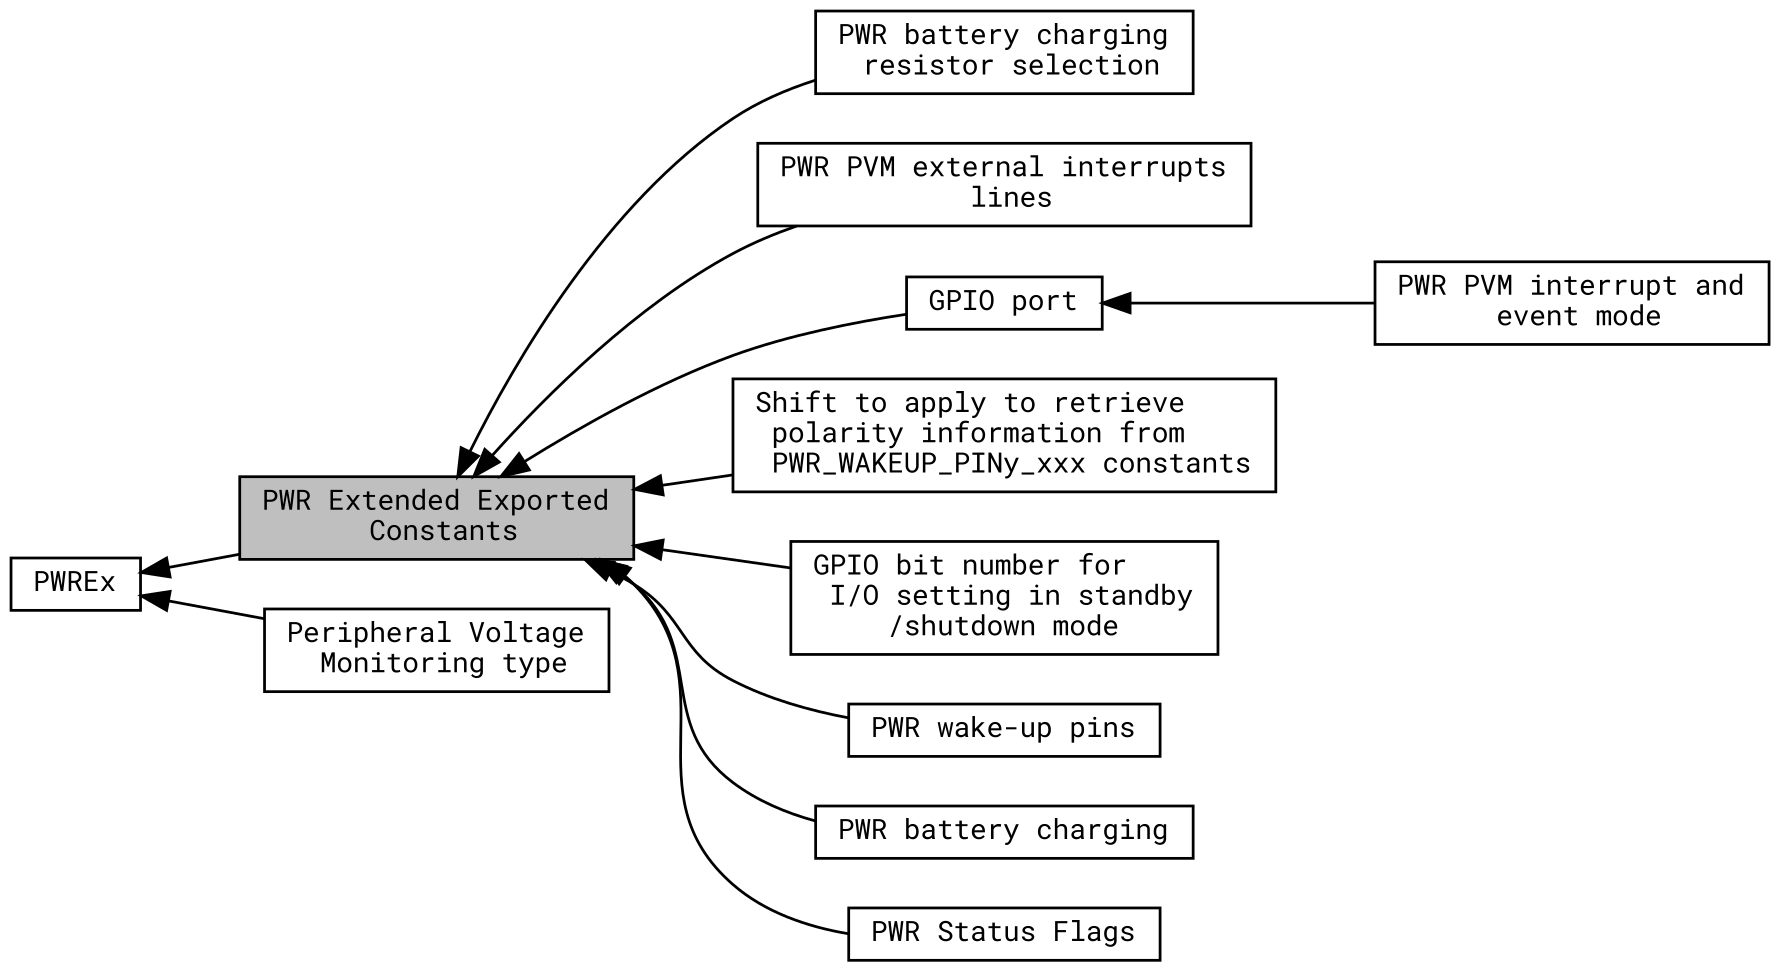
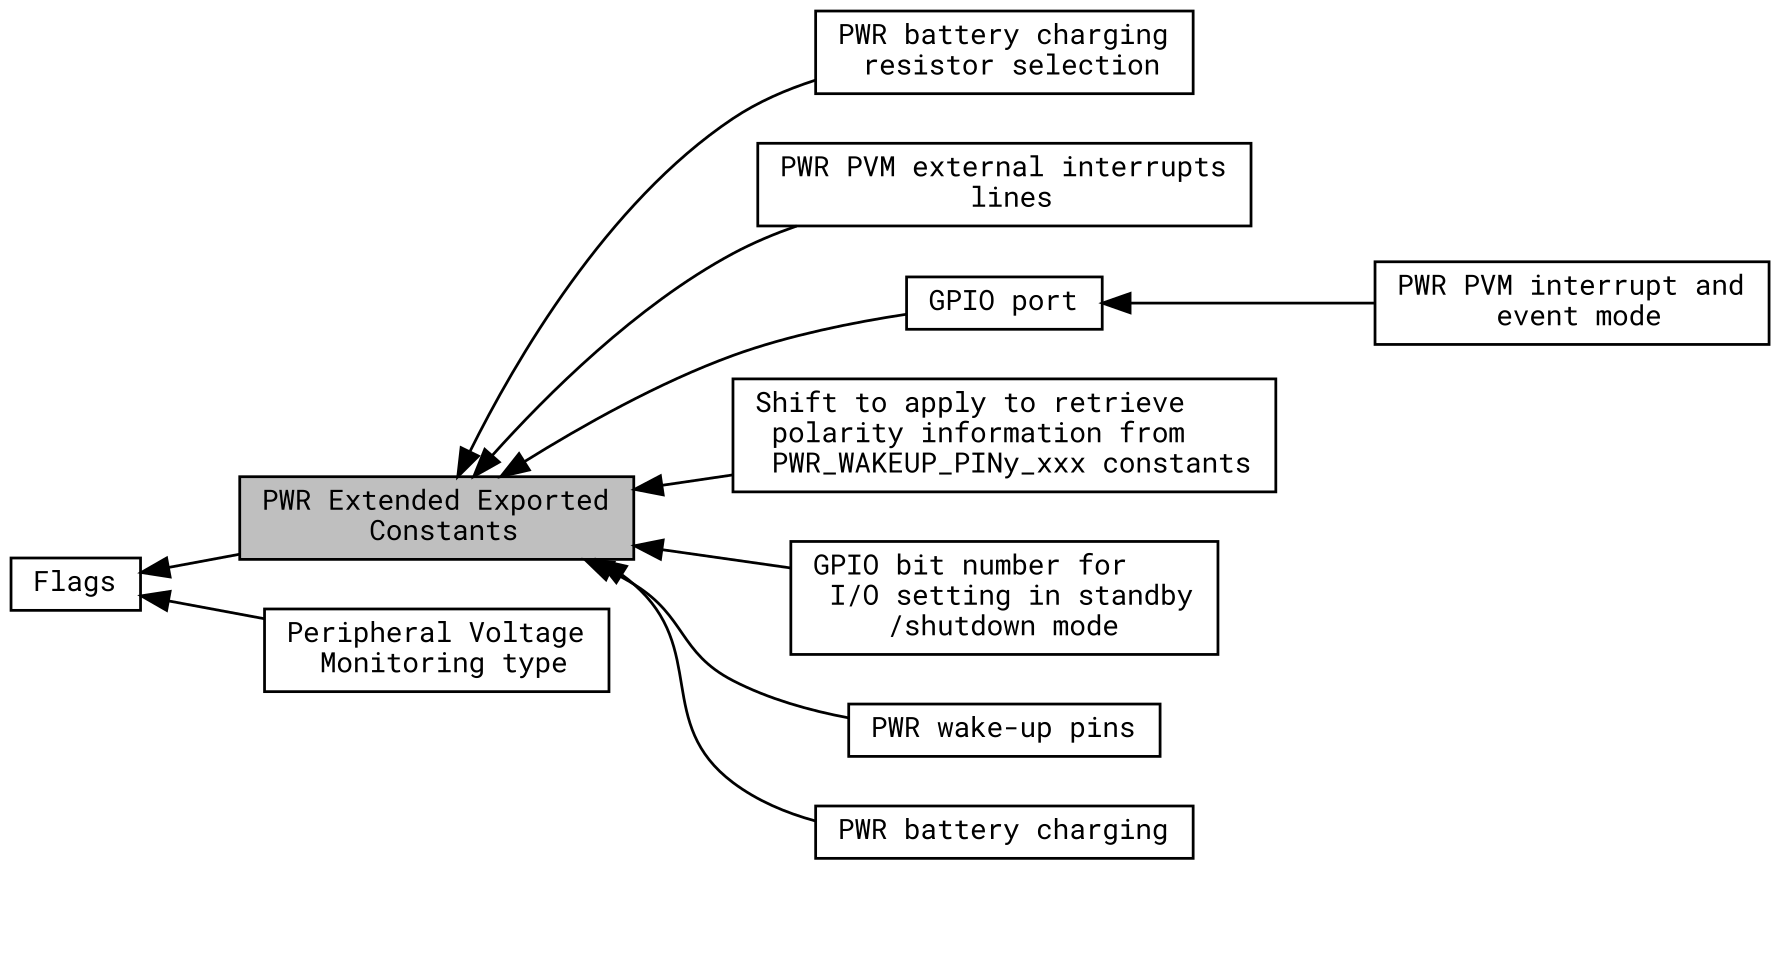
node "PWREx": label "PWREx" -> "Flags"
node "PWR Status Flags": removed
